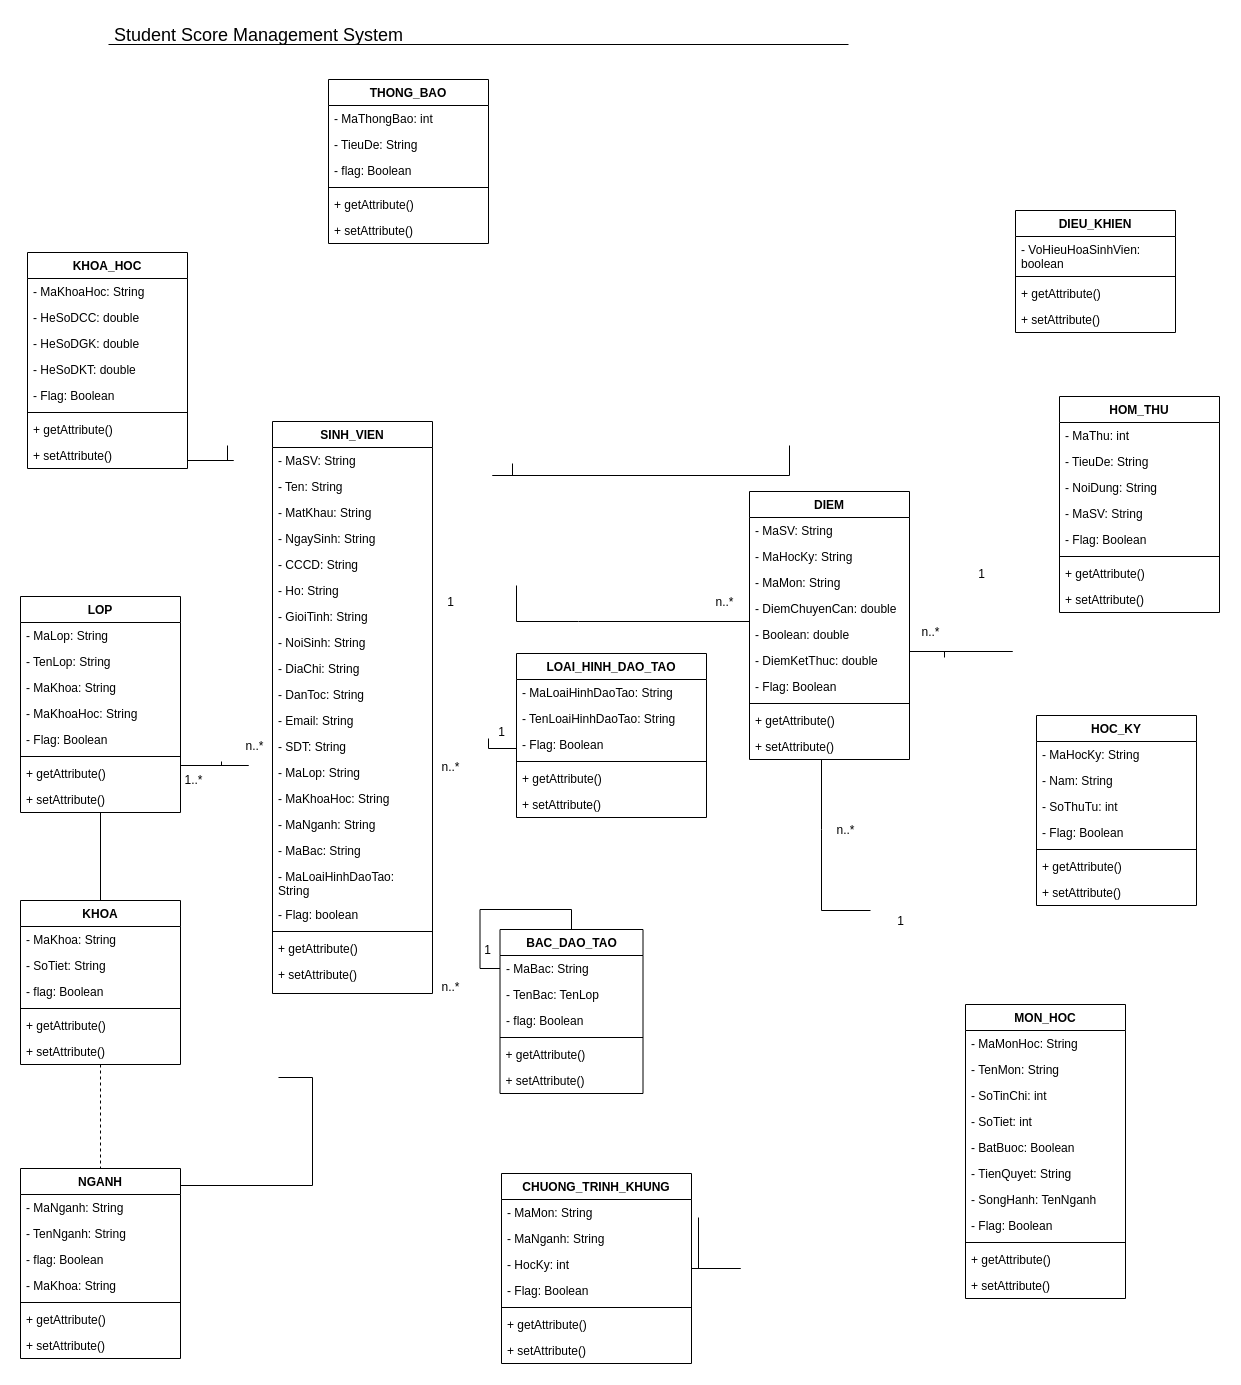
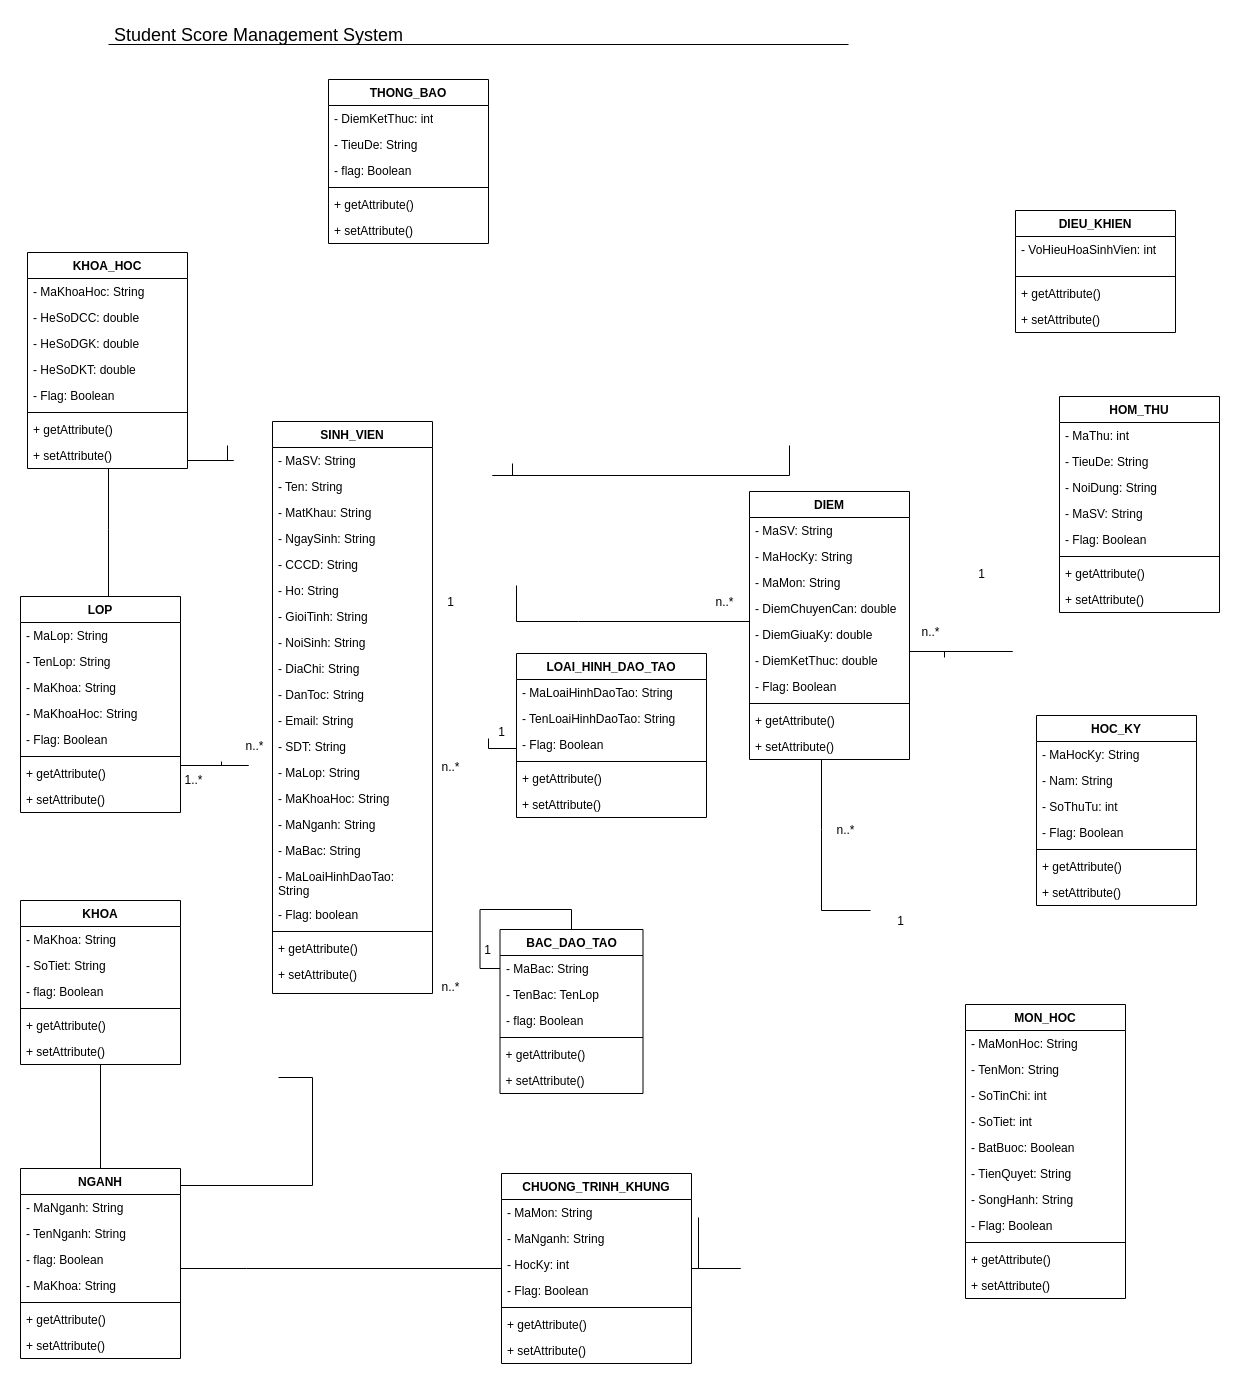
node "- MaThongBao: int": label "- MaThongBao: int" -> "- DiemKetThuc: int"
node "- VoHieuHoaSinhVien: boolean": label "- VoHieuHoaSinhVien: boolean" -> "- VoHieuHoaSinhVien: int"
edge "KHOA_HOC" -- "LOP": added
node "- Boolean: double": label "- Boolean: double" -> "- DiemGiuaKy: double"
edge "LOP" -- "KHOA": removed
edge "KHOA" -- "NGANH": style dashed -> solid
node "- SongHanh: TenNganh": label "- SongHanh: TenNganh" -> "- SongHanh: String"
edge "NGANH" -- "CHUONG_TRINH_KHUNG": added
